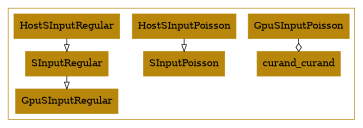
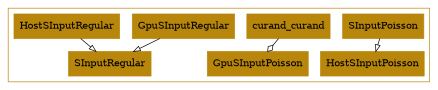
edge "GpuSInputPoisson" -> "curand_curand": reversed
edge "HostSInputPoisson" -> "SInputPoisson": reversed
edge "SInputRegular" -> "GpuSInputRegular": reversed
